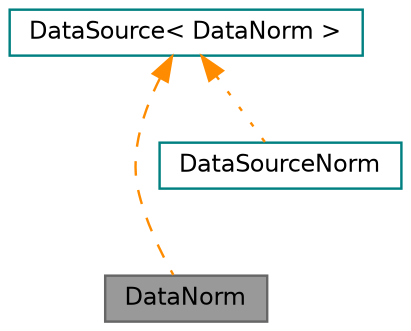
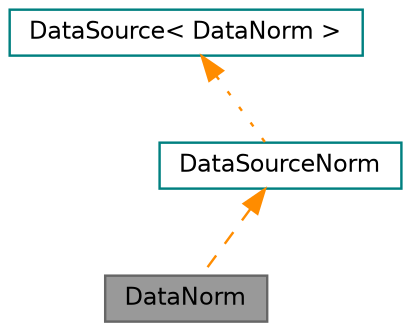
edge "DataNorm" -> "DataSource< DataNorm >": now "DataNorm" -> "DataSourceNorm"
